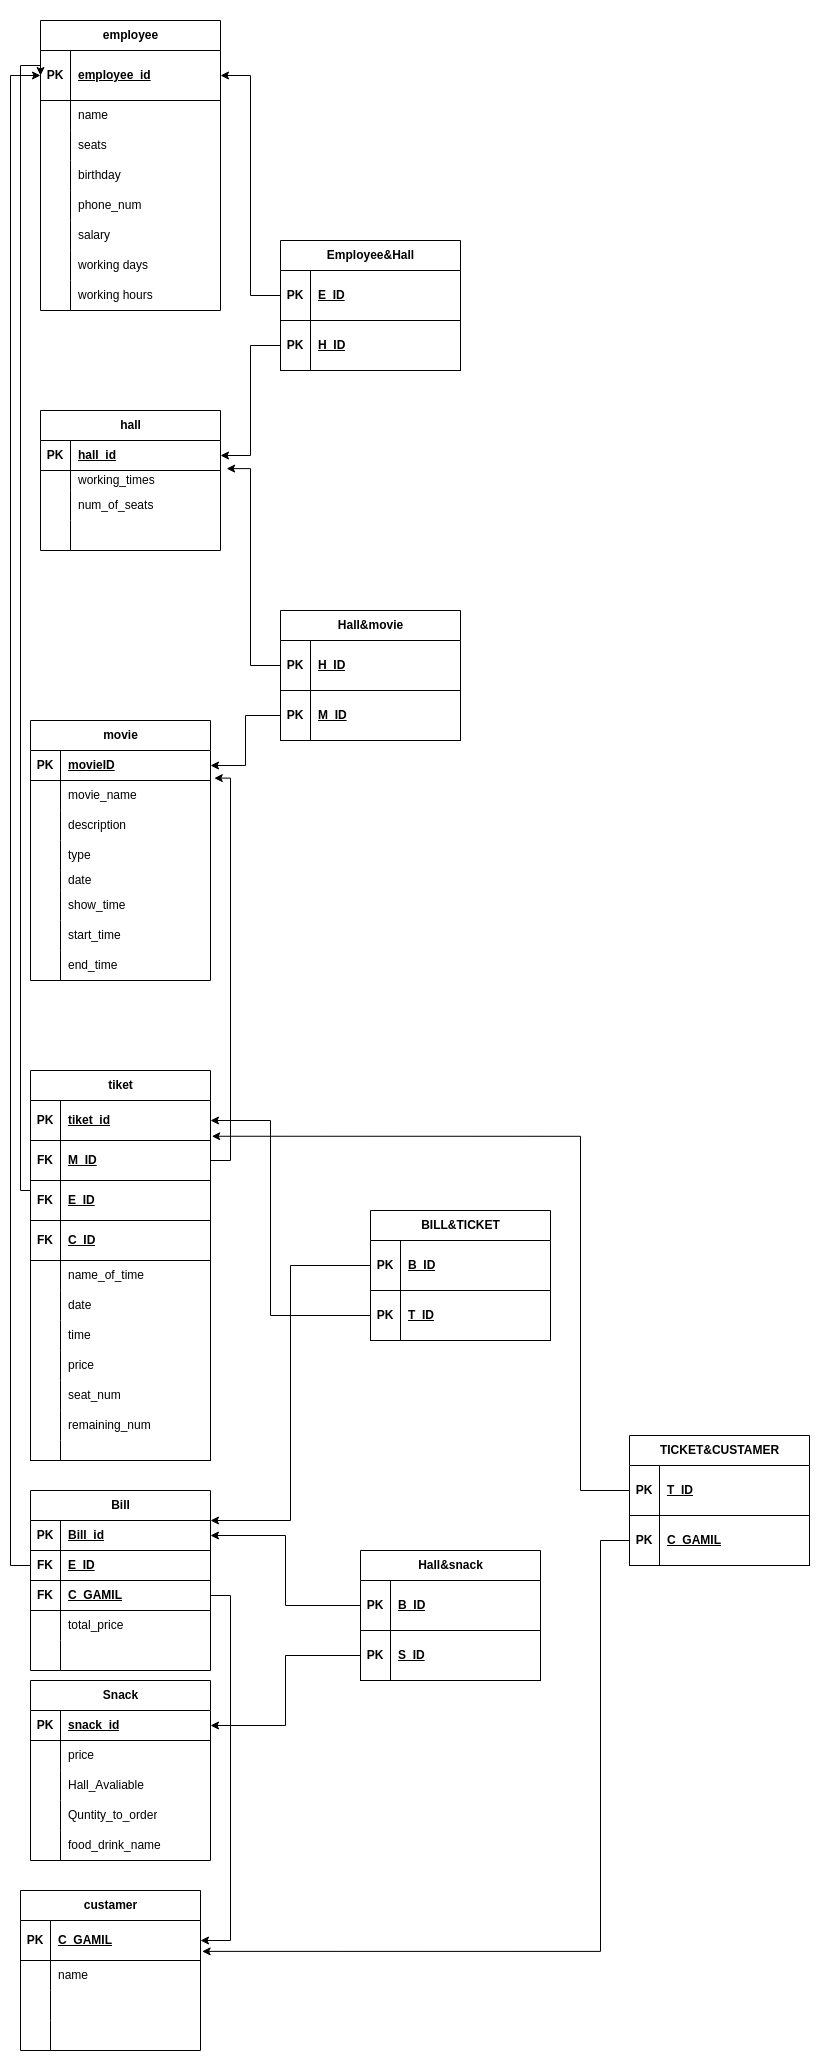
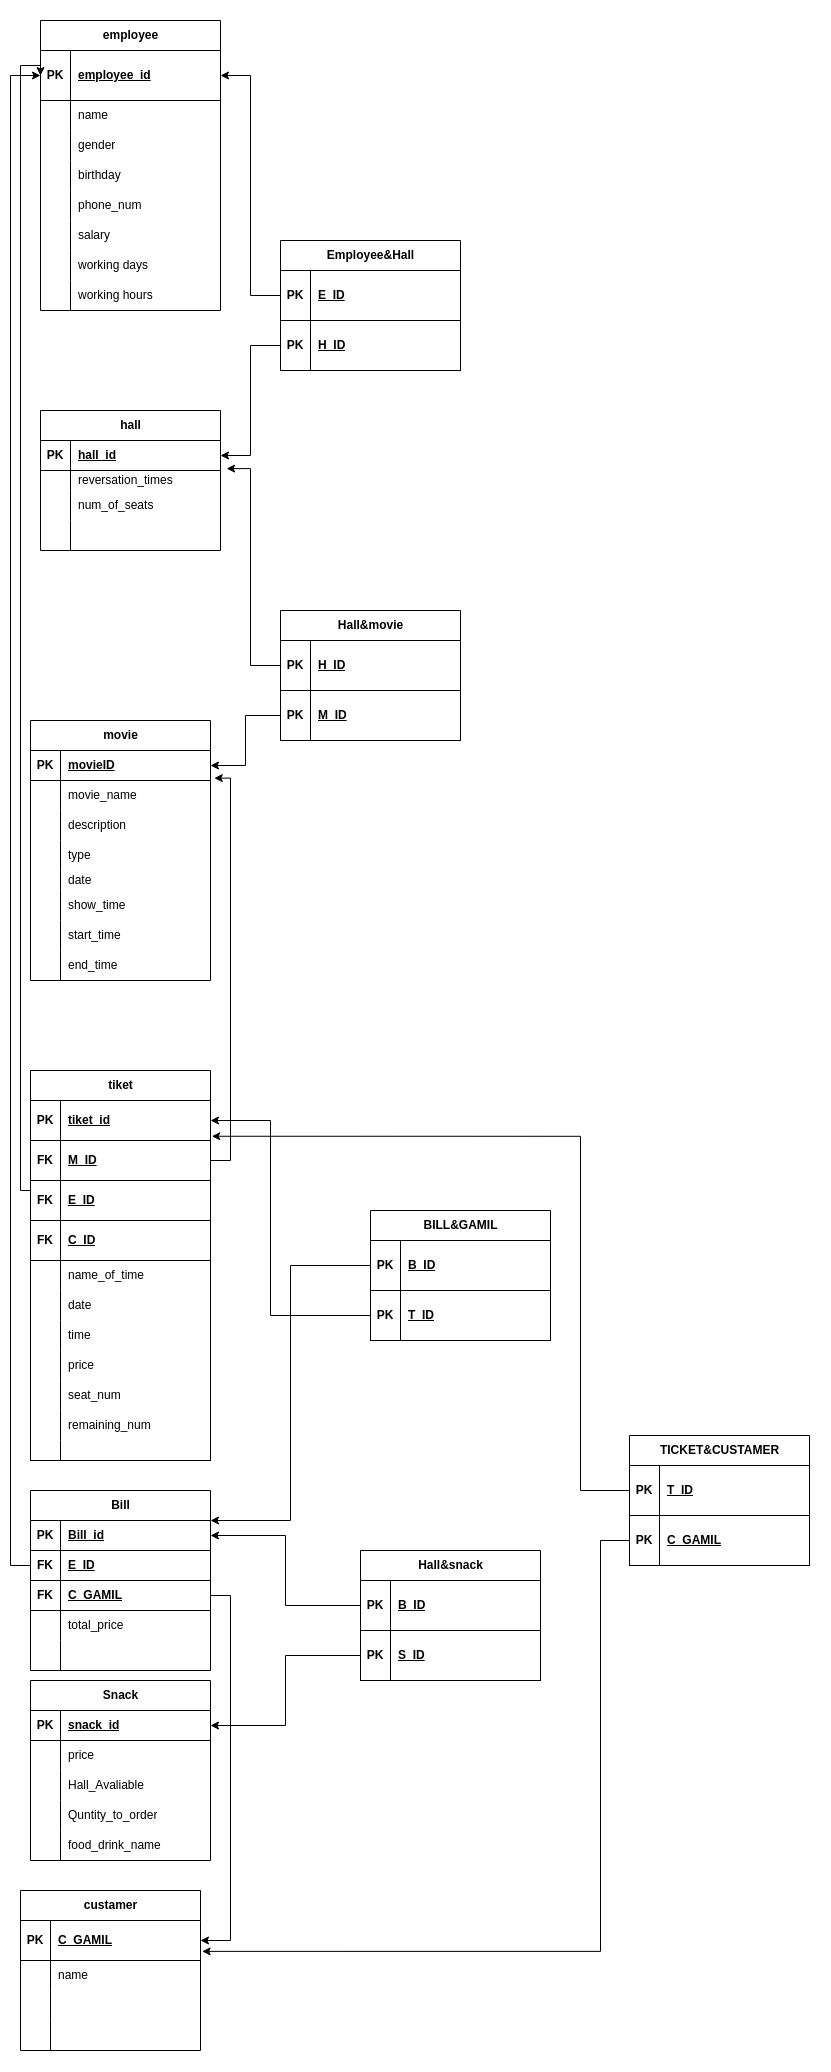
node "seats": label "seats" -> "gender"
node "working_times": label "working_times" -> "reversation_times"
node "BILL&TICKET": label "BILL&TICKET" -> "BILL&GAMIL"
